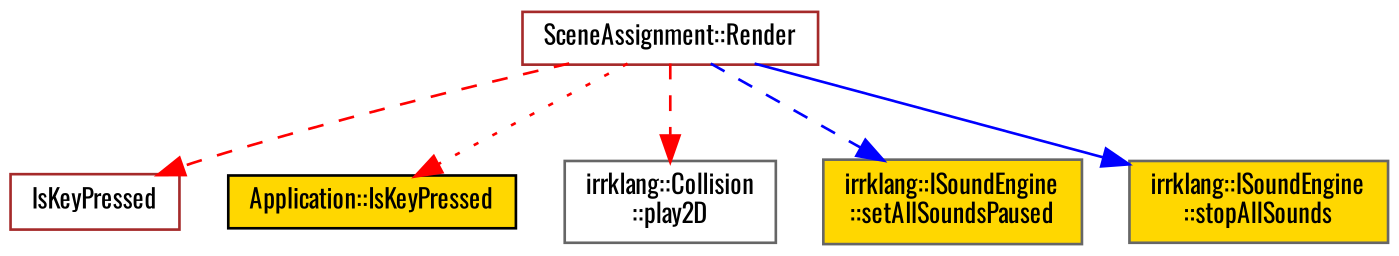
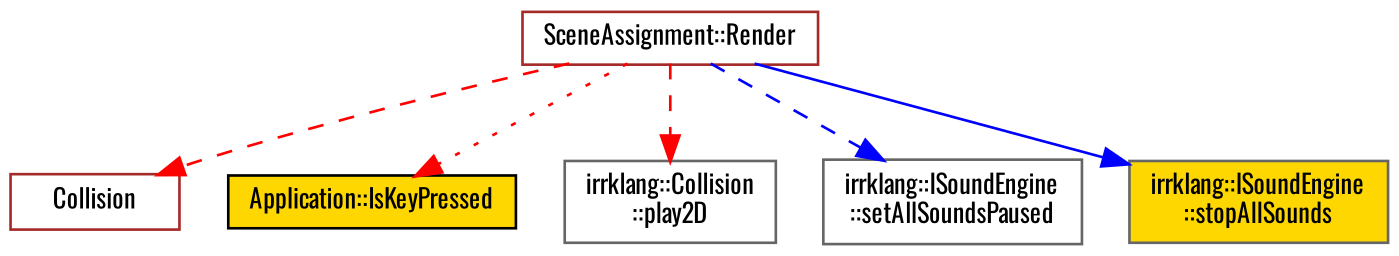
node "IsKeyPressed": label "IsKeyPressed" -> "Collision"
node "irrklang::ISoundEngine ::setAllSoundsPaused": fillcolor gold -> white
